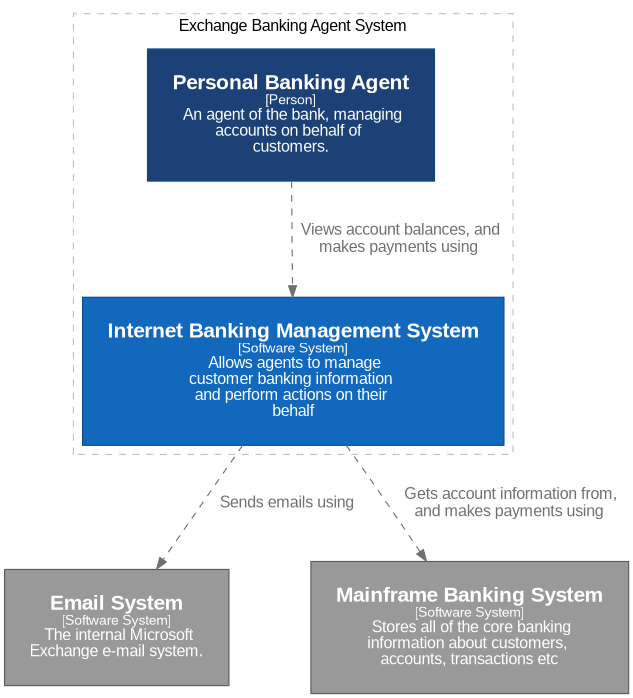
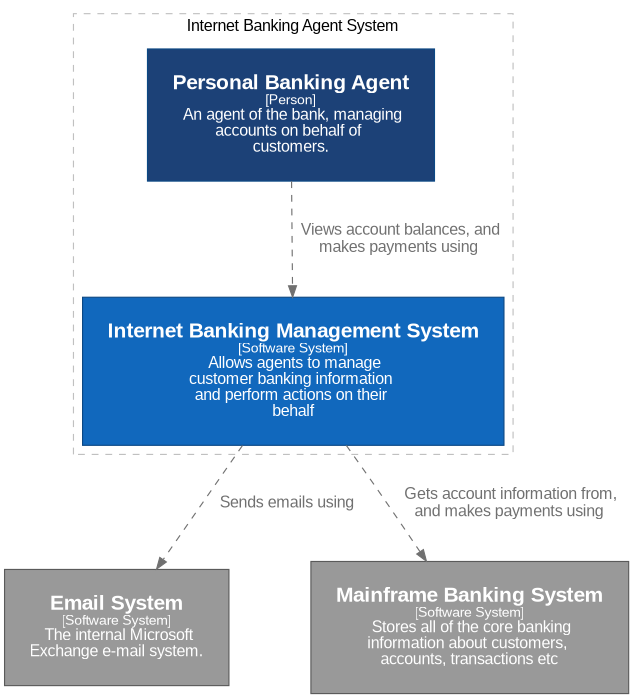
cluster "Exchange Banking Agent System": label "Exchange Banking Agent System" -> "Internet Banking Agent System"
